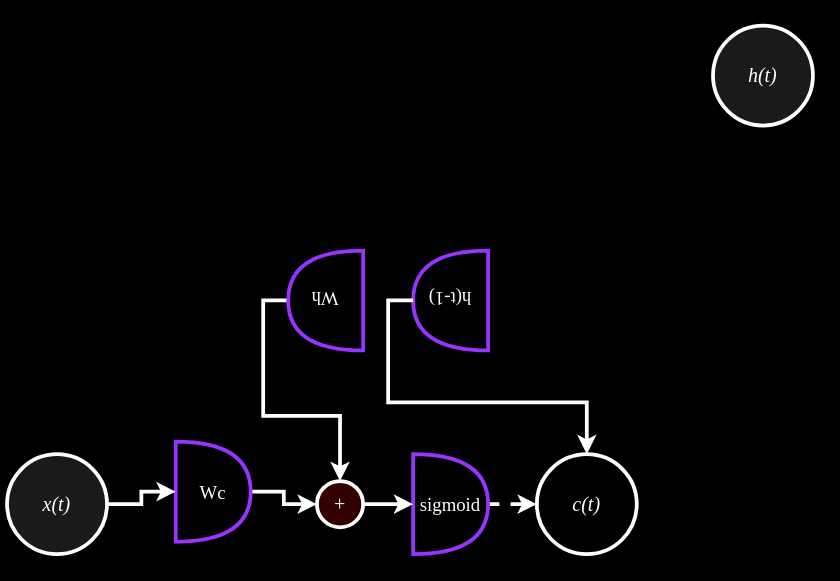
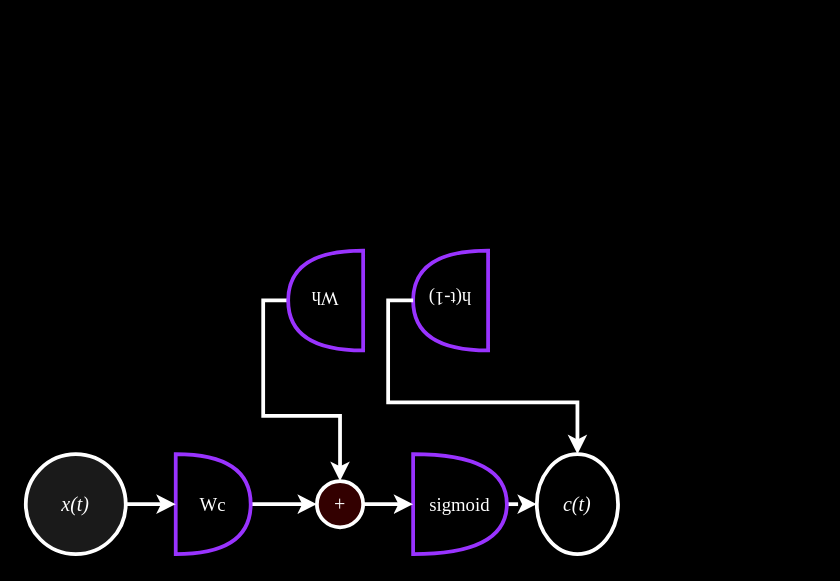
node "h(t)": removed
node "Wc": moved (213, 492) -> (213, 504)
node "x(t)": moved (57, 504) -> (76, 504)
node "sigmoid": size 75x100 -> 94x100
node "c(t)": size 100x100 -> 81x100
